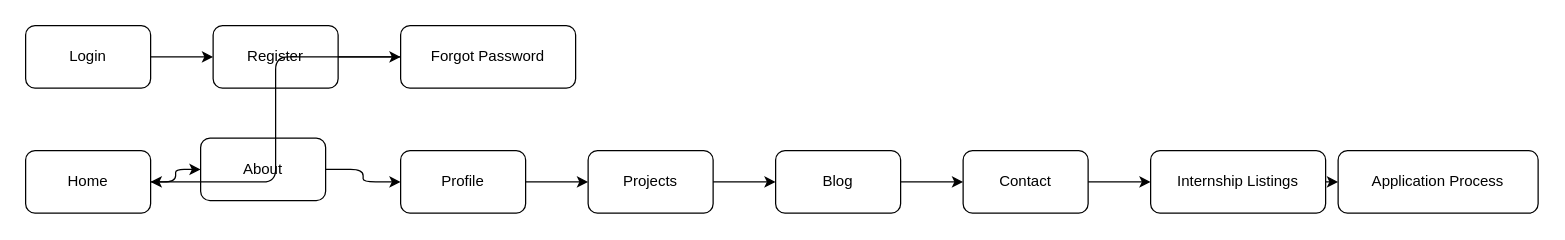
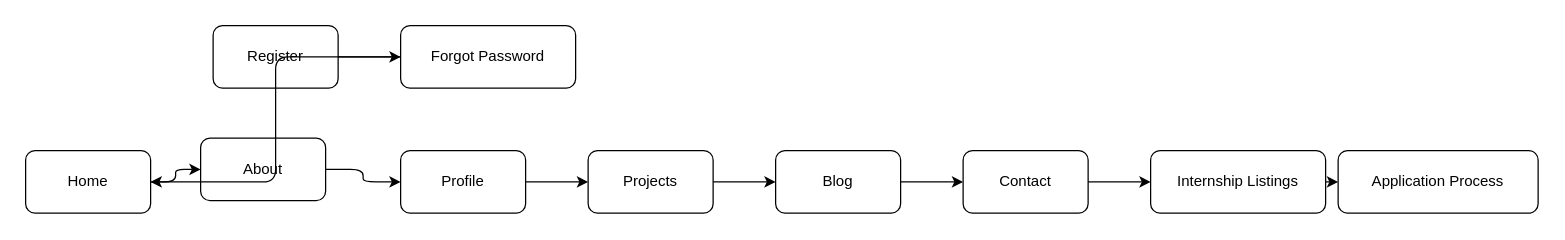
node "Login": removed
edge "Login" -> "Register": removed
